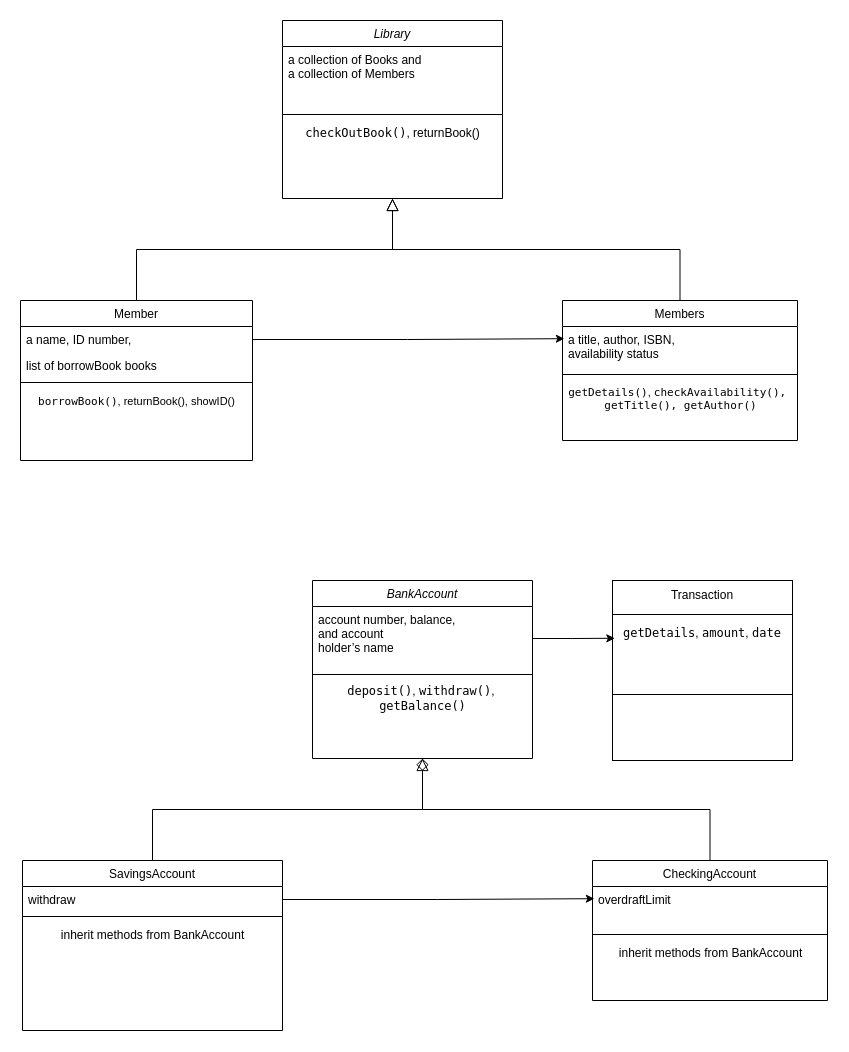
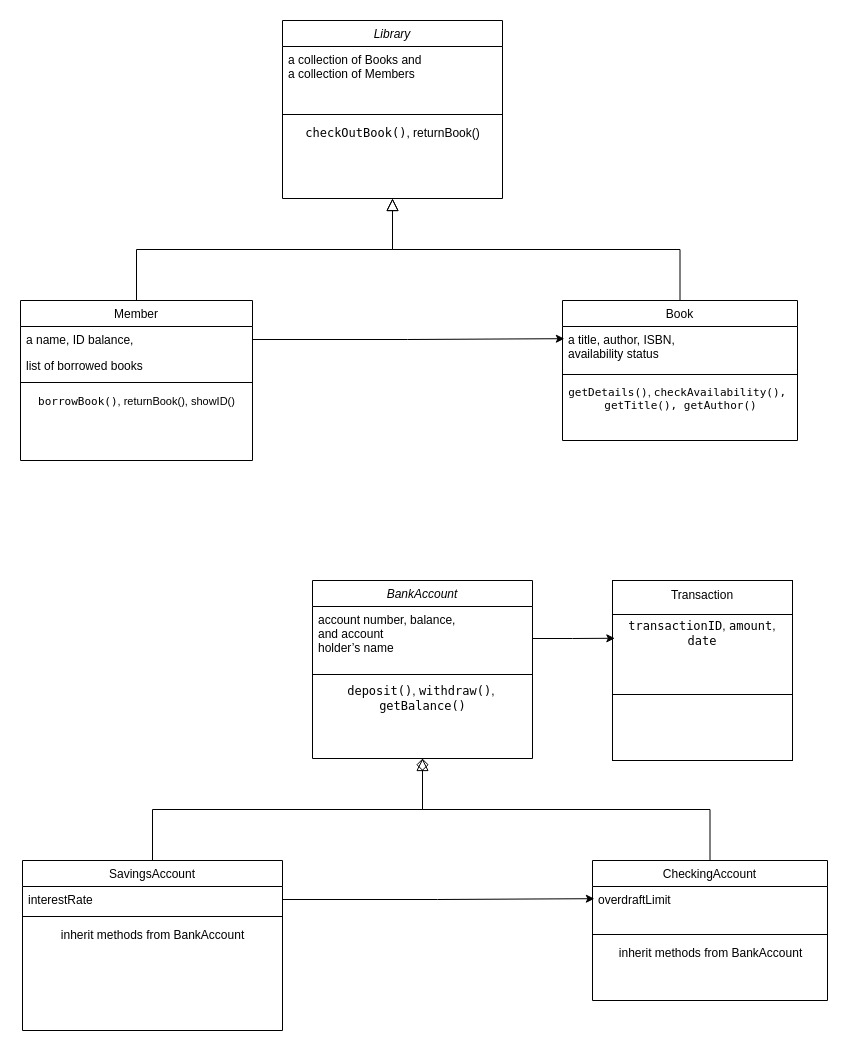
node "Members": label "Members" -> "Book"
node "a name, ID number,": label "a name, ID number," -> "a name, ID balance,"
node "list of borrowBook books": label "list of borrowBook books" -> "list of borrowed books"
node "getDetails, amount, date": label "getDetails, amount, date" -> "transactionID, amount, date"
node "withdraw": label "withdraw" -> "interestRate"
